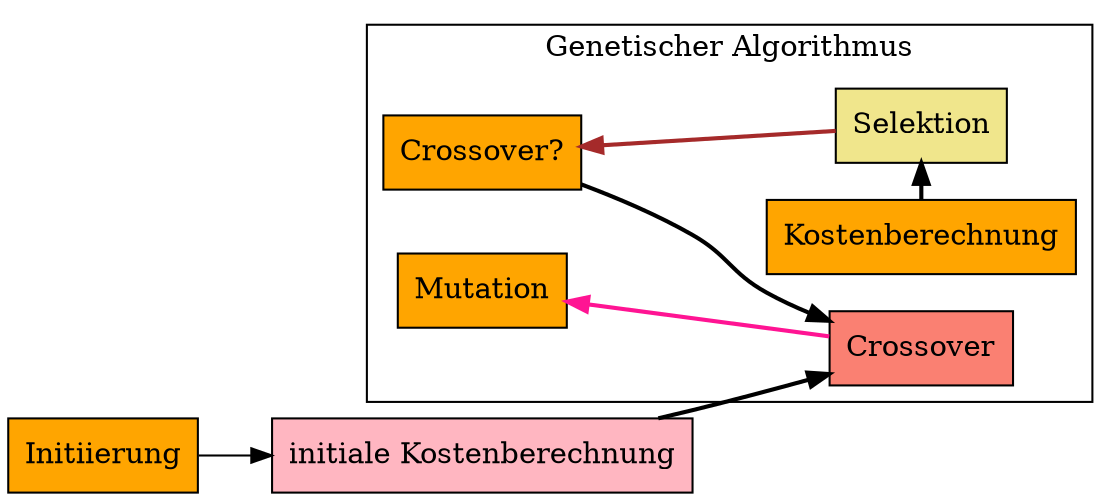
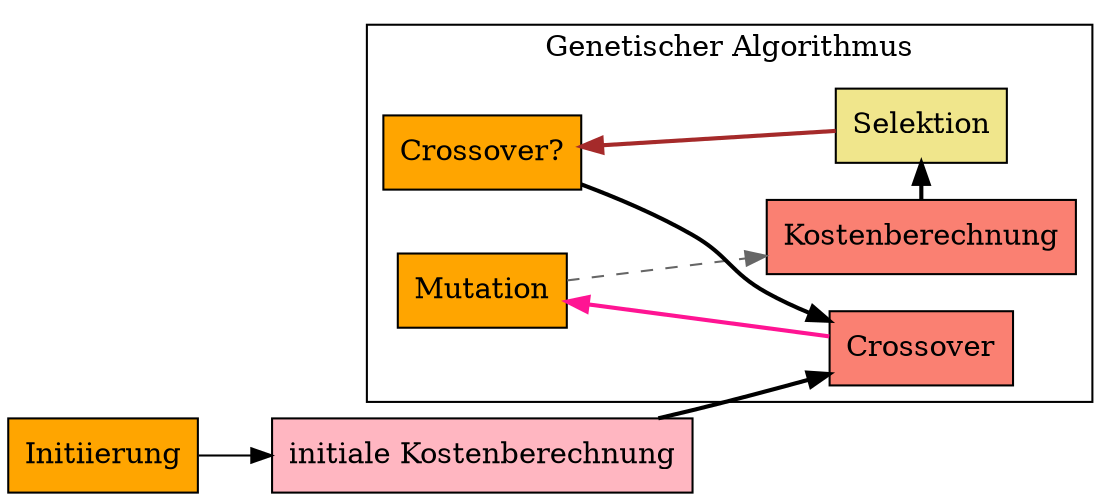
node "Kostenberechnung": fillcolor orange -> salmon
edge "Mutation" -> "Kostenberechnung": added
